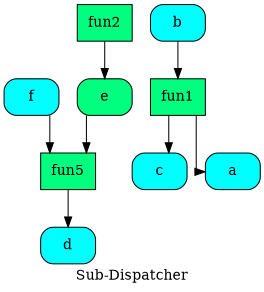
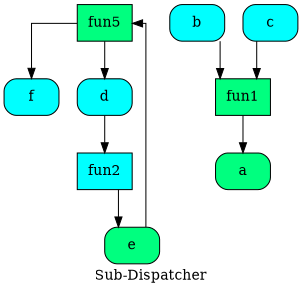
node "fun2": fillcolor springgreen -> cyan
edge "f" -> "fun5": reversed
edge "d" -> "fun2": added
edge "fun1" -> "c": reversed
node "a": fillcolor cyan -> springgreen
